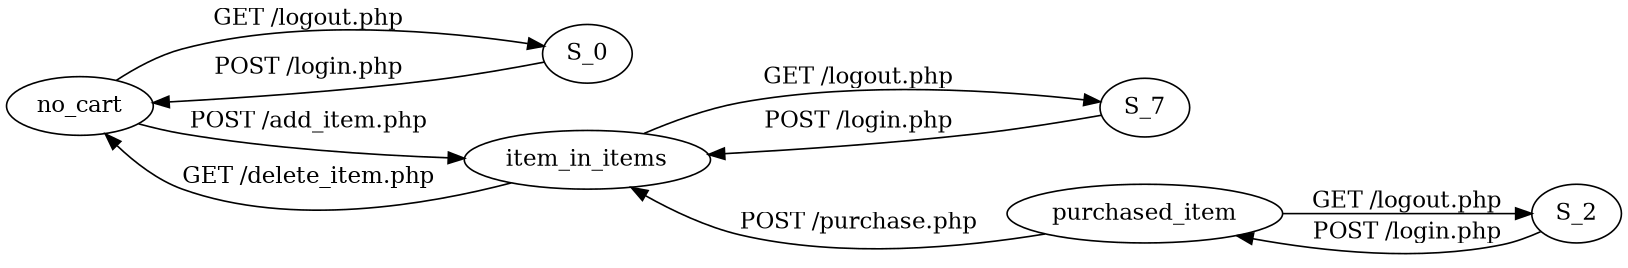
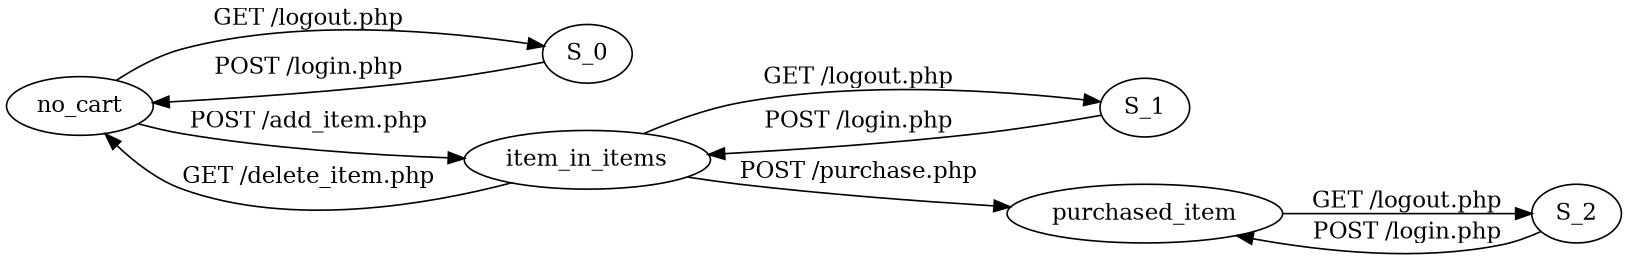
node "S_7": label "S_7" -> "S_1"
edge "purchased_item" -> "item_in_items": reversed
